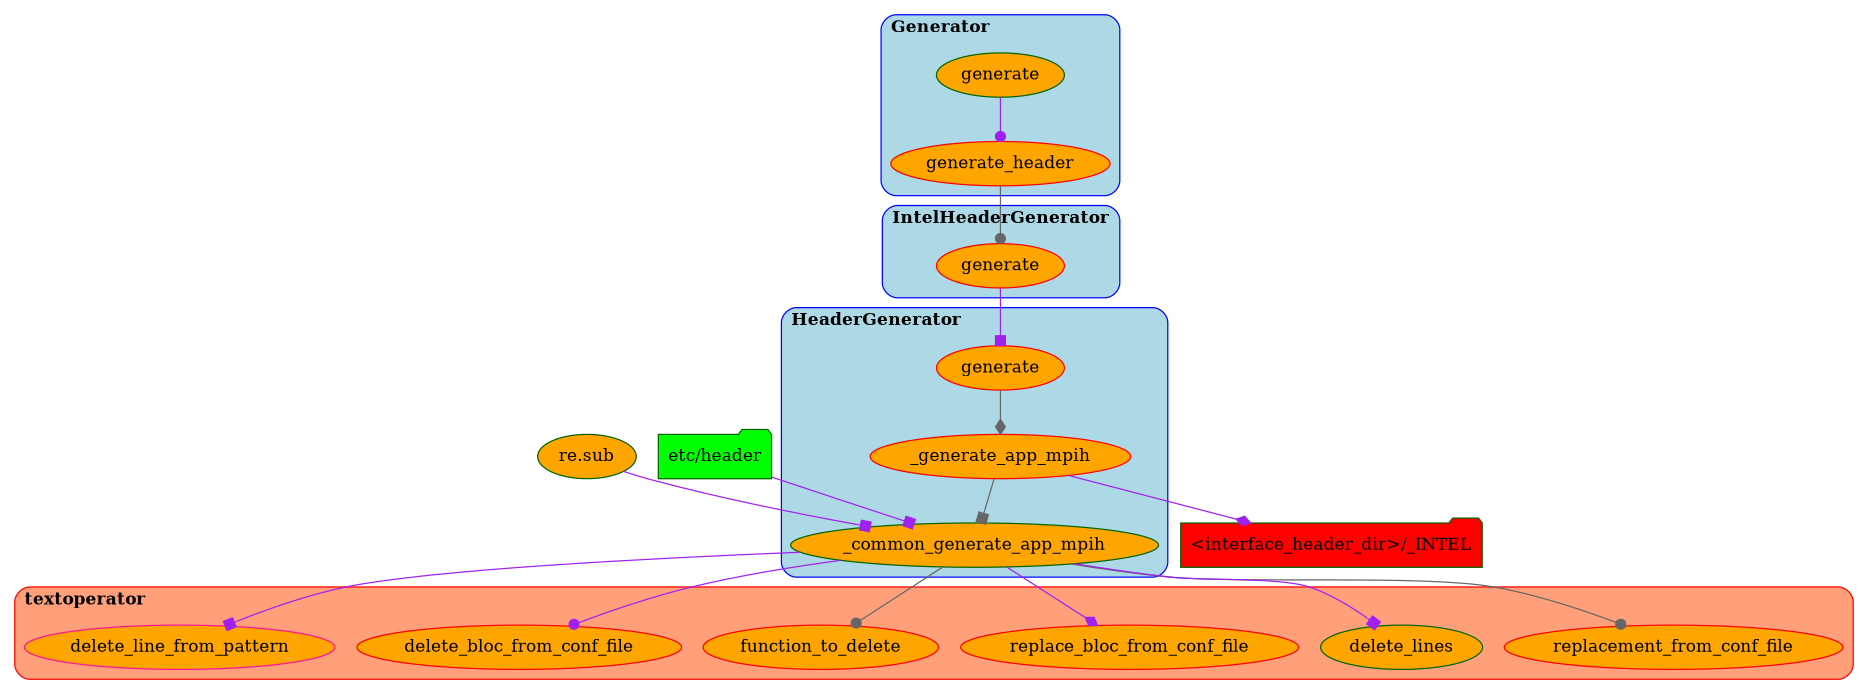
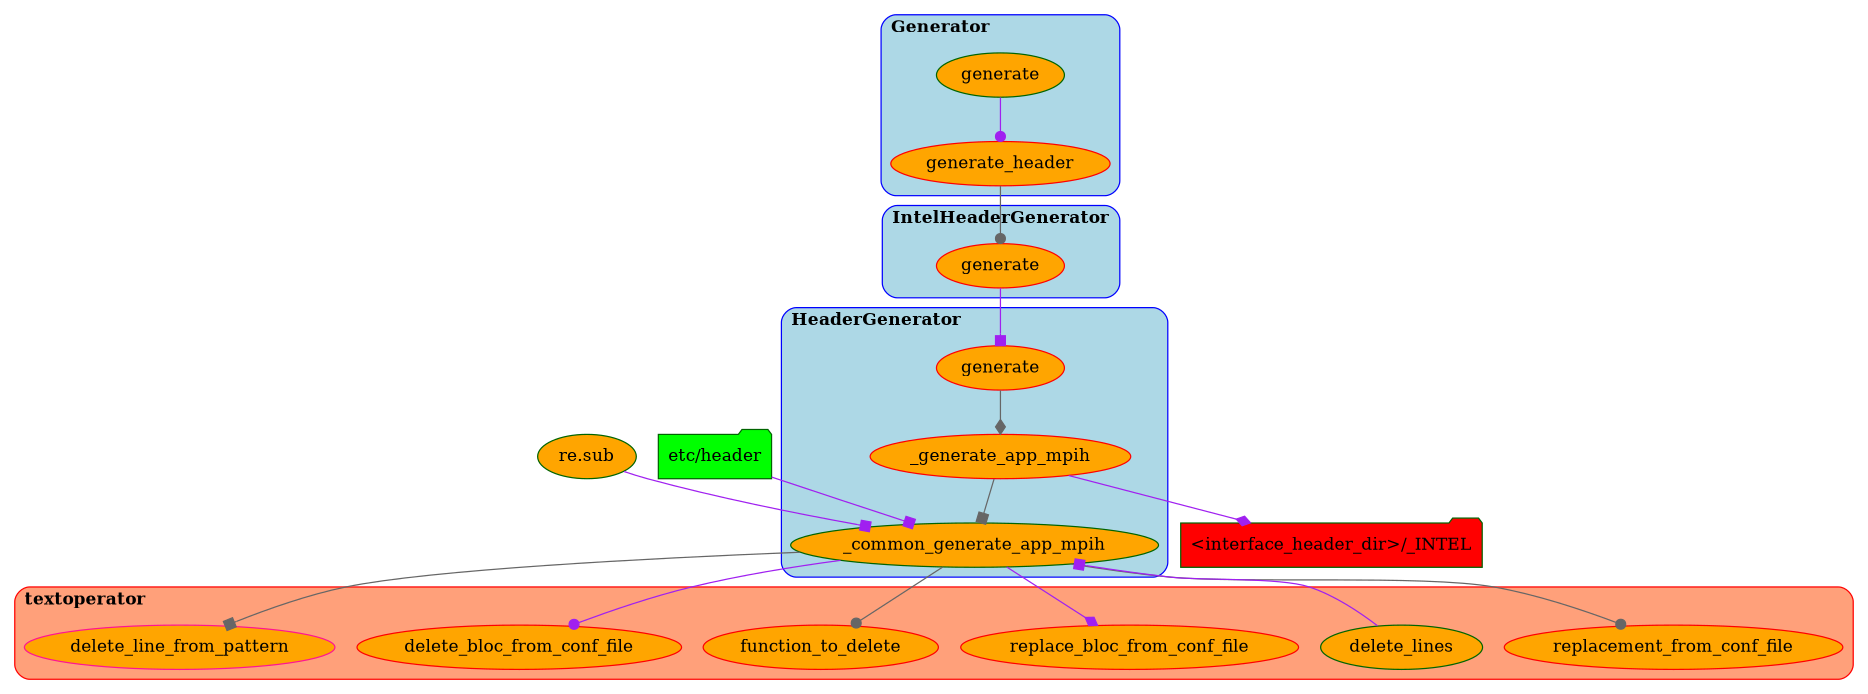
edge "_common_generate_app_mpih" -> "delete_line_from_pattern": color purple -> gray40
edge "_common_generate_app_mpih" -> "delete_lines": reversed
